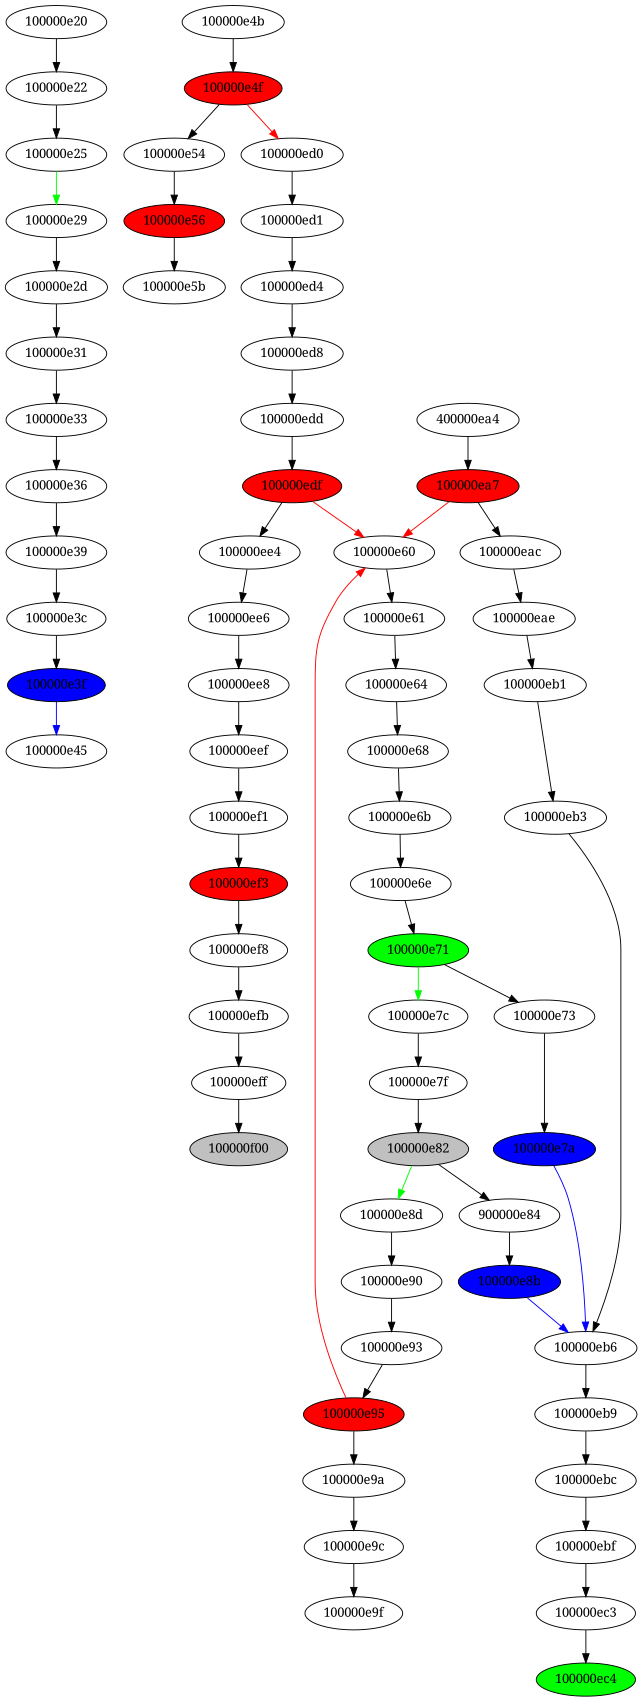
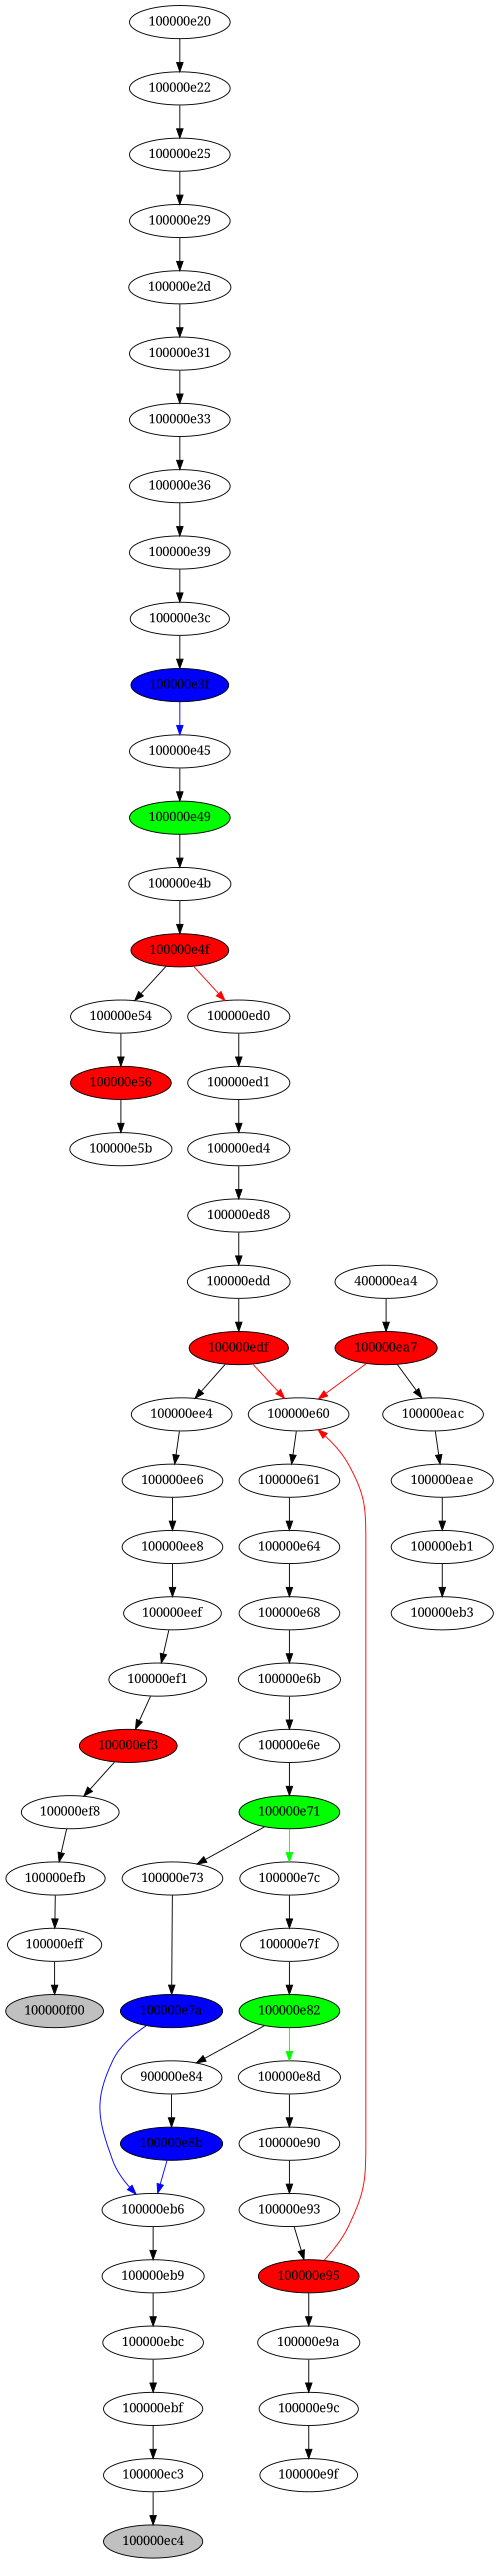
edge "100000e25" -> "100000e29": color green -> black
node "100000e49": added
edge "100000eb3" -> "100000eb6": removed
node "100000e82": fillcolor grey -> green
node "100000ec4": fillcolor green -> grey
